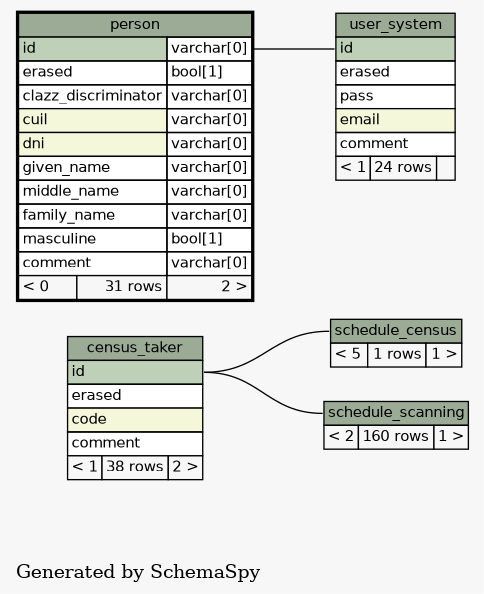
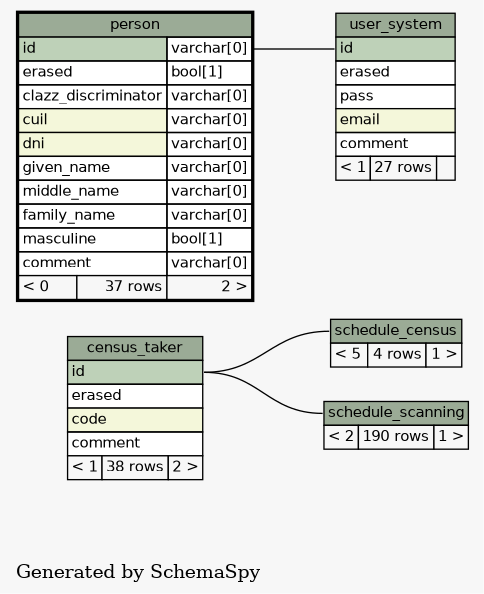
node "user_system": text "24 rows" -> "27 rows"
node "person": text "31 rows" -> "37 rows"
node "schedule_census": text "1 rows" -> "4 rows"
node "schedule_scanning": text "160 rows" -> "190 rows"
